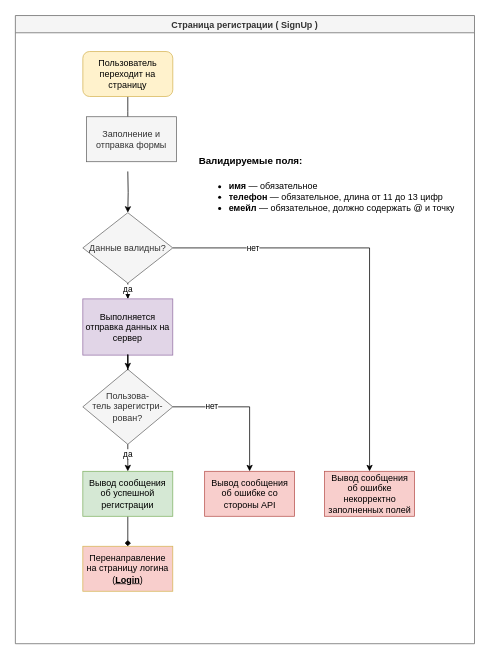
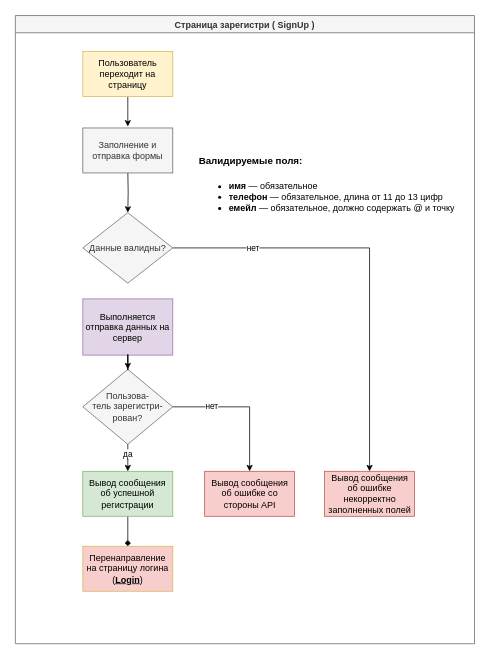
node "Страница регистрации ( SignUp )": label "Страница регистрации ( SignUp )" -> "Страница зарегистри ( SignUp )"
node "Пользователь переходит на страницу": shape rounded rectangle -> rectangle
node "Заполнение и отправка формы": moved (132, 139) -> (128, 150)
edge "Данные валидны?" -> "Выполняется отправка данных на сервер": removed, label "да"
